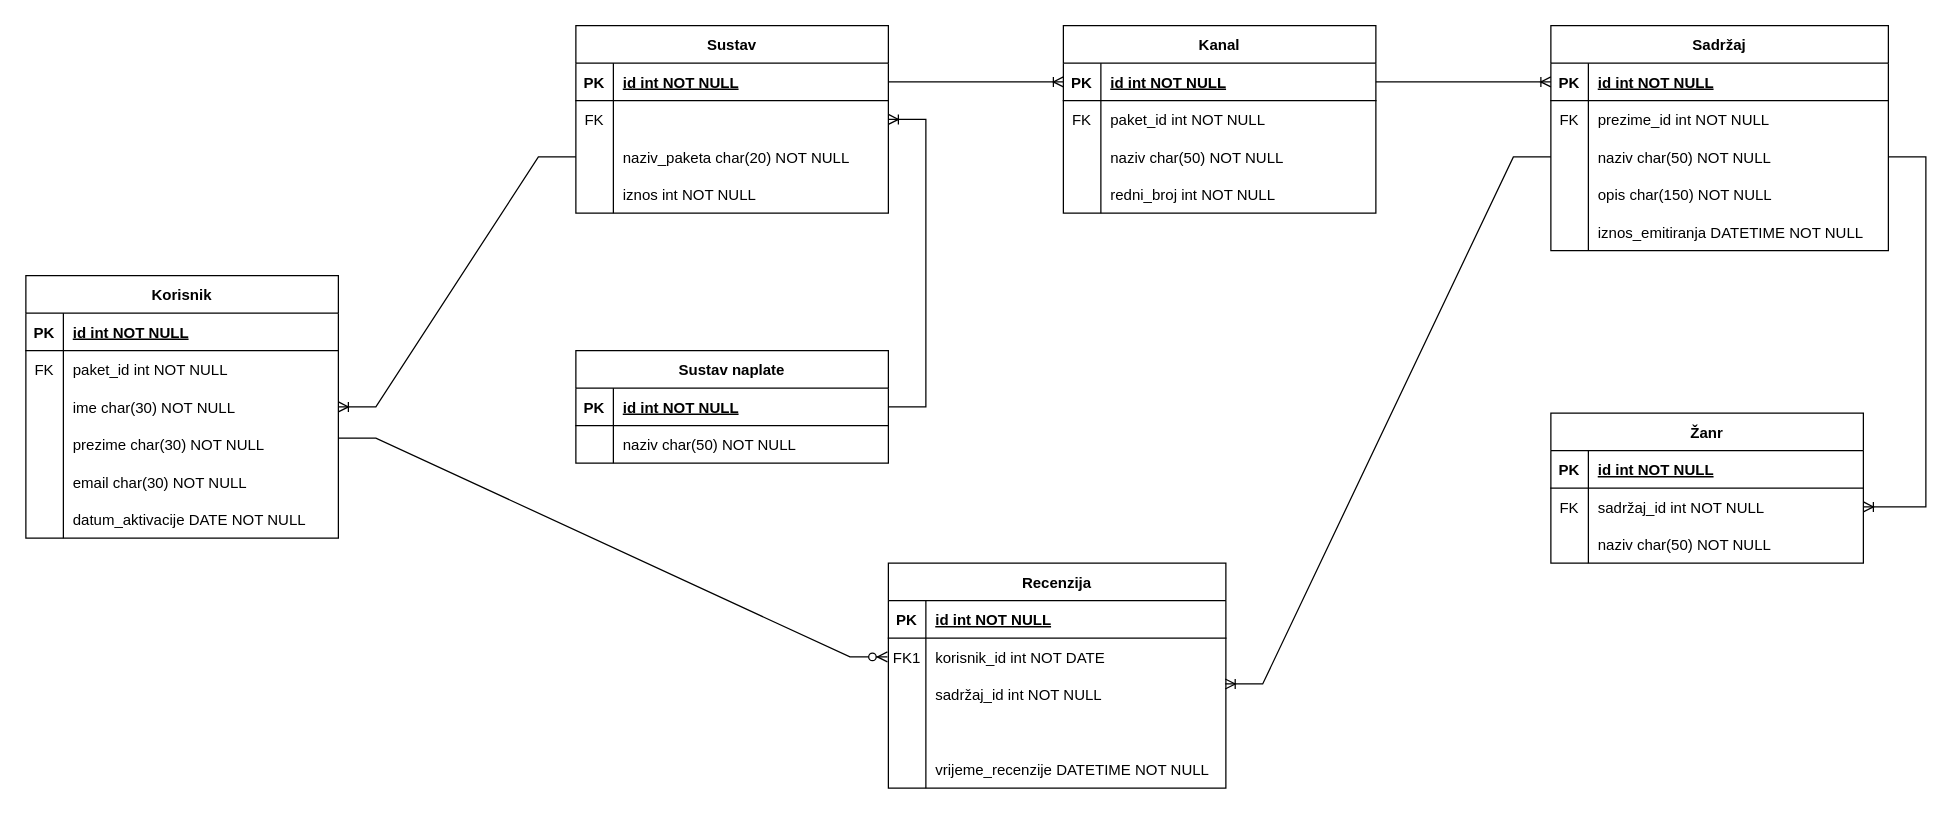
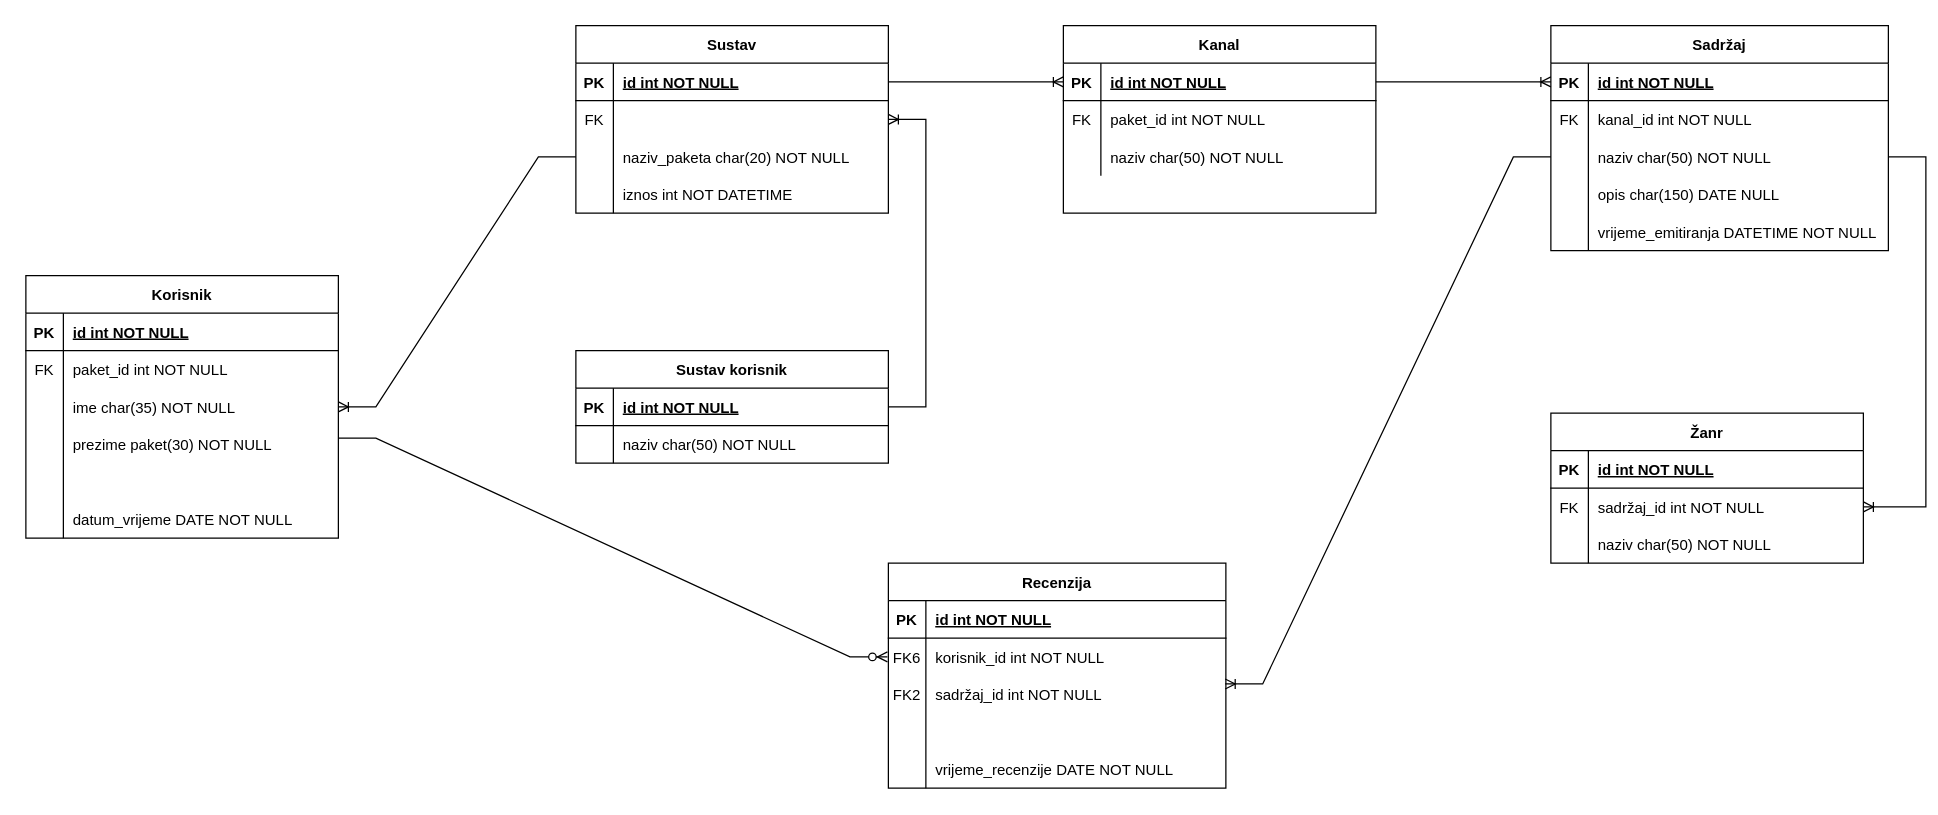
node "prezime_id int NOT NULL": label "prezime_id int NOT NULL" -> "kanal_id int NOT NULL"
node "redni_broj int NOT NULL": removed
node "iznos int NOT NULL": label "iznos int NOT NULL" -> "iznos int NOT DATETIME"
node "opis char(150) NOT NULL": label "opis char(150) NOT NULL" -> "opis char(150) DATE NULL"
node "iznos_emitiranja DATETIME NOT NULL": label "iznos_emitiranja DATETIME NOT NULL" -> "vrijeme_emitiranja DATETIME NOT NULL"
node "Sustav naplate": label "Sustav naplate" -> "Sustav korisnik"
node "ime char(30) NOT NULL": label "ime char(30) NOT NULL" -> "ime char(35) NOT NULL"
node "prezime char(30) NOT NULL": label "prezime char(30) NOT NULL" -> "prezime paket(30) NOT NULL"
node "email char(30) NOT NULL": removed
node "datum_aktivacije DATE NOT NULL": label "datum_aktivacije DATE NOT NULL" -> "datum_vrijeme DATE NOT NULL"
node "FK1": label "FK1" -> "FK6"
node "korisnik_id int NOT DATE": label "korisnik_id int NOT DATE" -> "korisnik_id int NOT NULL"
node "FK2": added
node "vrijeme_recenzije DATETIME NOT NULL": label "vrijeme_recenzije DATETIME NOT NULL" -> "vrijeme_recenzije DATE NOT NULL"
